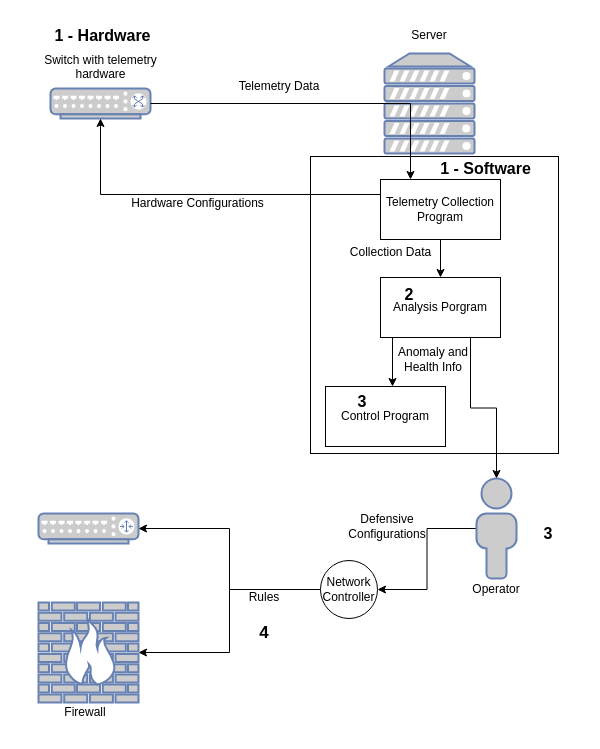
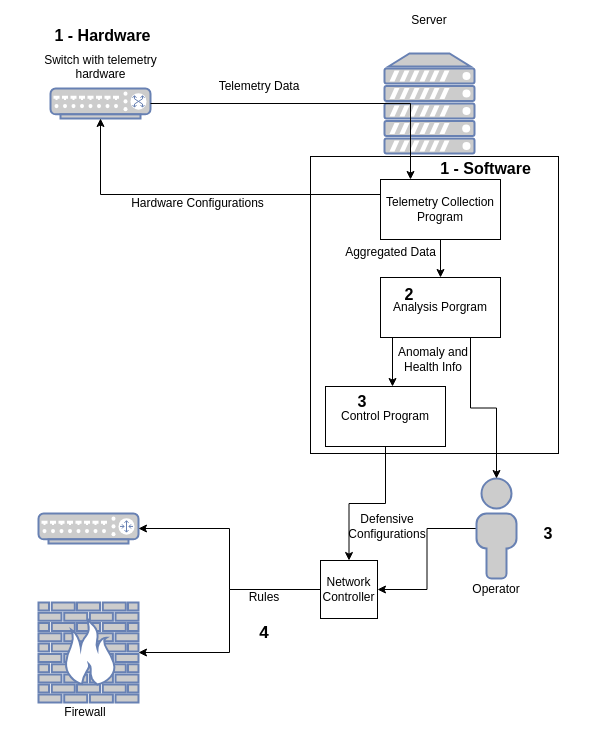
node "Server": moved (430, 36) -> (430, 21)
node "Telemetry Data": moved (280, 87) -> (260, 87)
node "Collection Data": label "Collection Data" -> "Aggregated Data"
edge "Control Program" -> "Network Controller": added
node "Network Controller": shape ellipse -> rectangle
